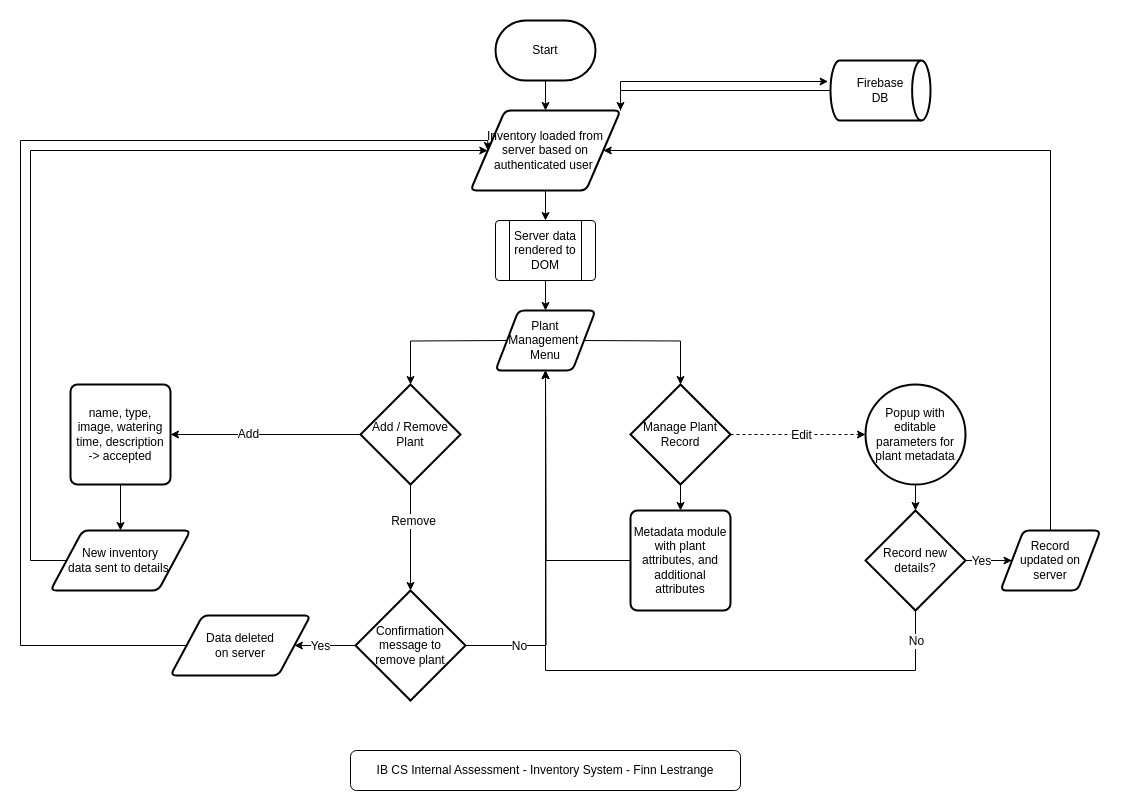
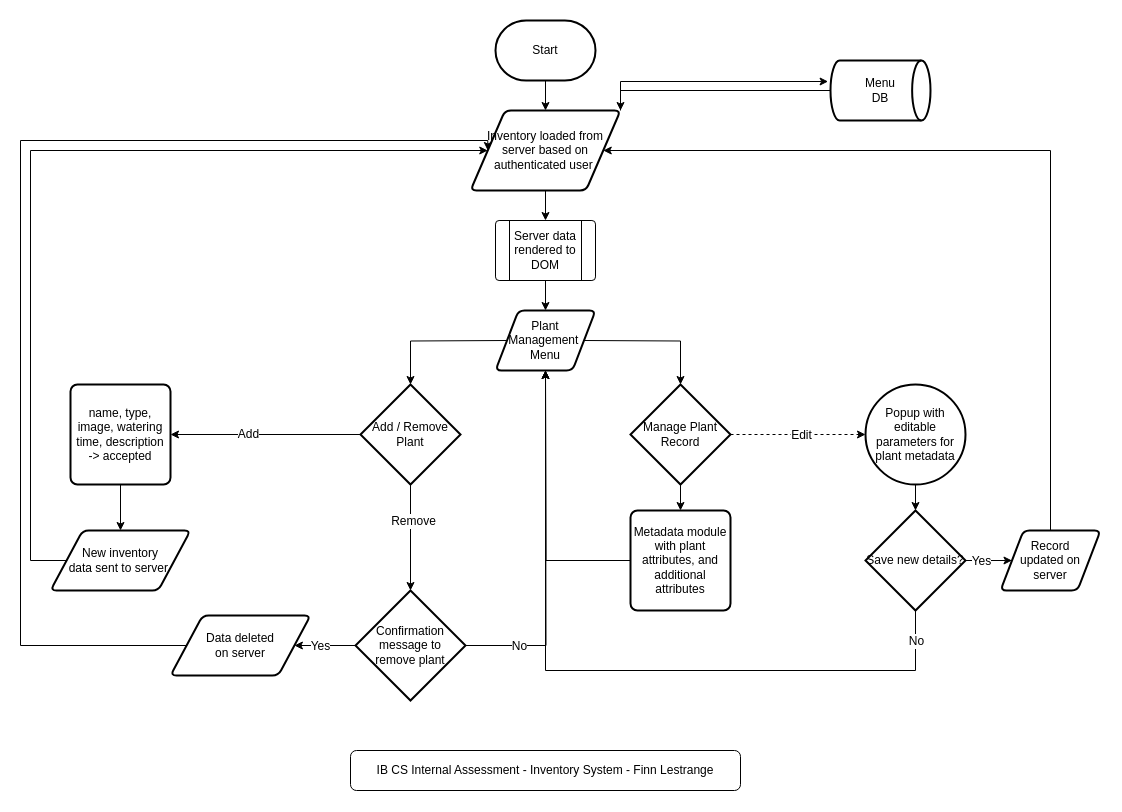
node "Firebase DB": label "Firebase DB" -> "Menu DB"
node "New inventory data sent to details": label "New inventory data sent to details" -> "New inventory data sent to server"
node "Record new details?": label "Record new details?" -> "Save new details?"
